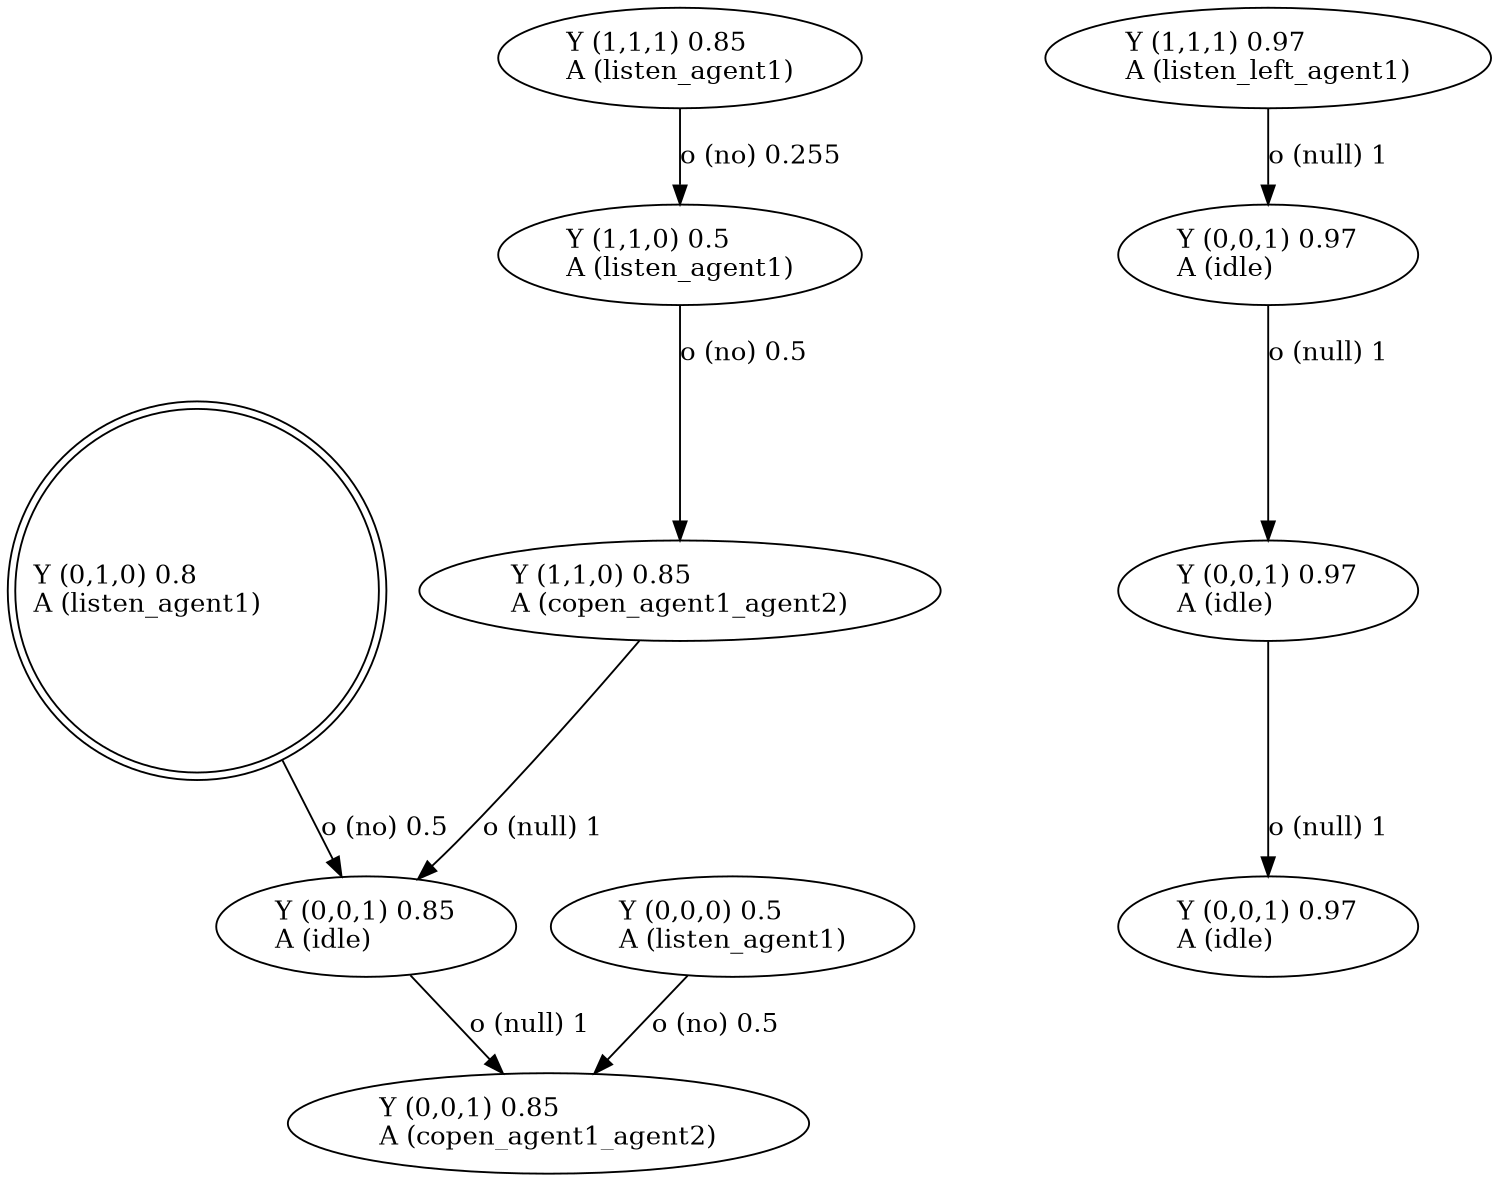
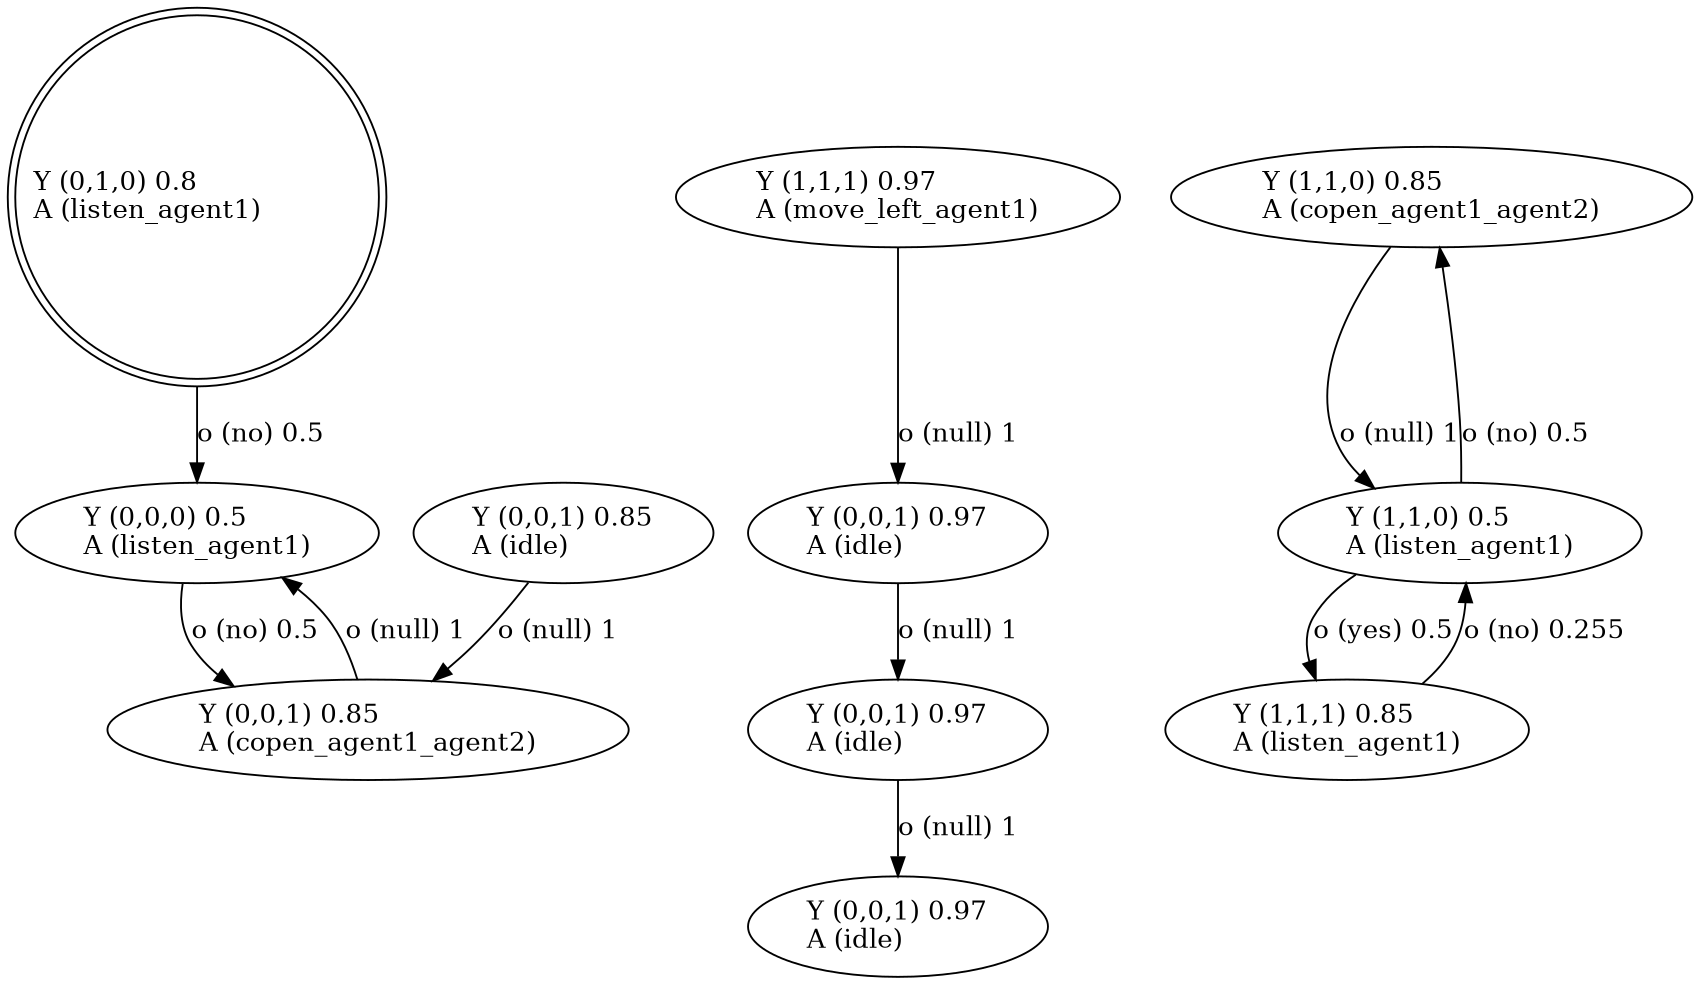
node "Y (1,1,1) 0.97 A (listen_left_agent1)": label "Y (1,1,1) 0.97 A (listen_left_agent1)" -> "Y (1,1,1) 0.97 A (move_left_agent1)"
edge "Y (1,1,0) 0.5 A (listen_agent1)" -> "Y (1,1,1) 0.85 A (listen_agent1)": added, label "o (yes) 0.5"
edge "Y (0,0,1) 0.85 A (copen_agent1_agent2)" -> "Y (0,0,0) 0.5 A (listen_agent1)": added, label "o (null) 1"
edge "Y (1,1,0) 0.85 A (copen_agent1_agent2)" -> "Y (0,0,1) 0.85 A (idle)": now "Y (1,1,0) 0.85 A (copen_agent1_agent2)" -> "Y (1,1,0) 0.5 A (listen_agent1)"
edge "Y (0,1,0) 0.8 A (listen_agent1)" -> "Y (0,0,1) 0.85 A (idle)": now "Y (0,1,0) 0.8 A (listen_agent1)" -> "Y (0,0,0) 0.5 A (listen_agent1)"
